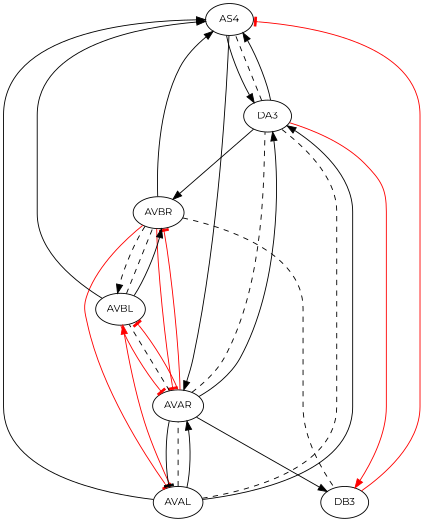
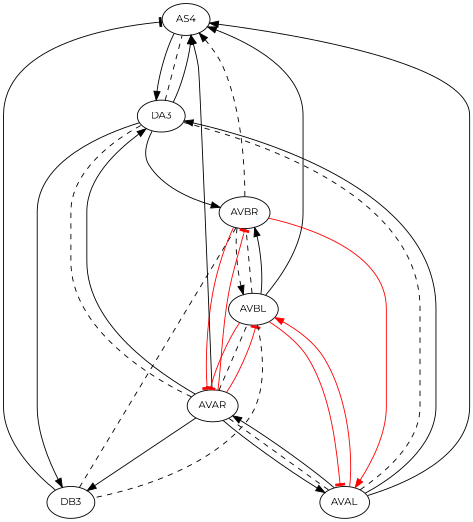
edge "AVBR" -> "AS4": style solid -> dashed
edge "AS4" -> "AVAR": reversed
edge "DB3" -> "AS4": color red -> black
edge "DA3" -> "DB3": color red -> black
edge "AVBR" -> "AVAL": arrowhead tee -> normal
edge "AVBL" -> "AVAL": added
edge "AVBL" -- "DB3": added
edge "AVAR" -> "AVAL": arrowhead tee -> normal
